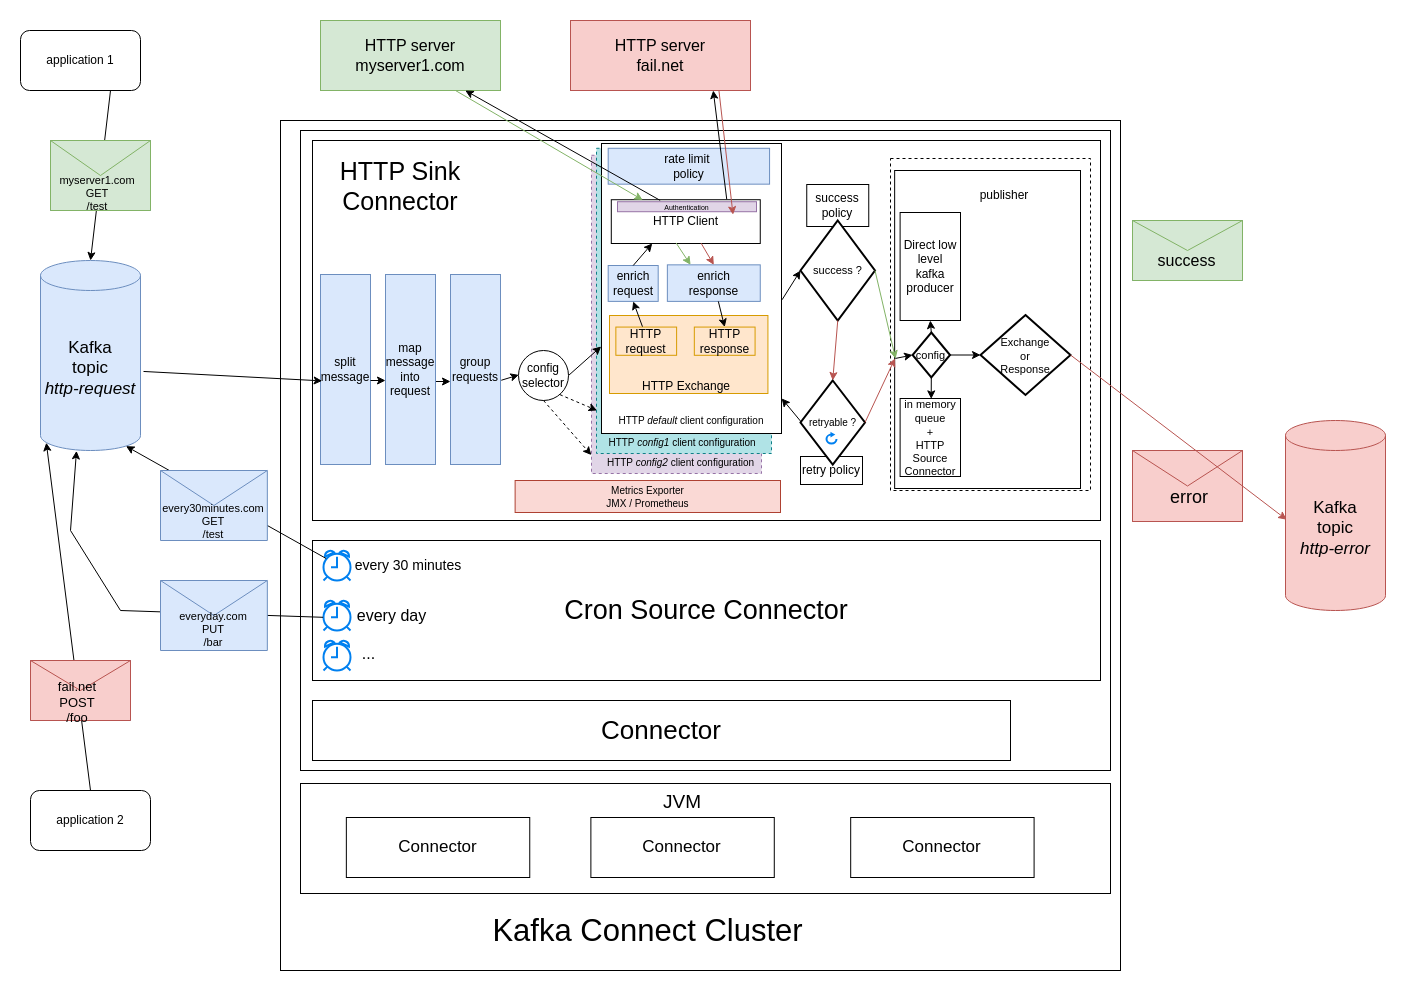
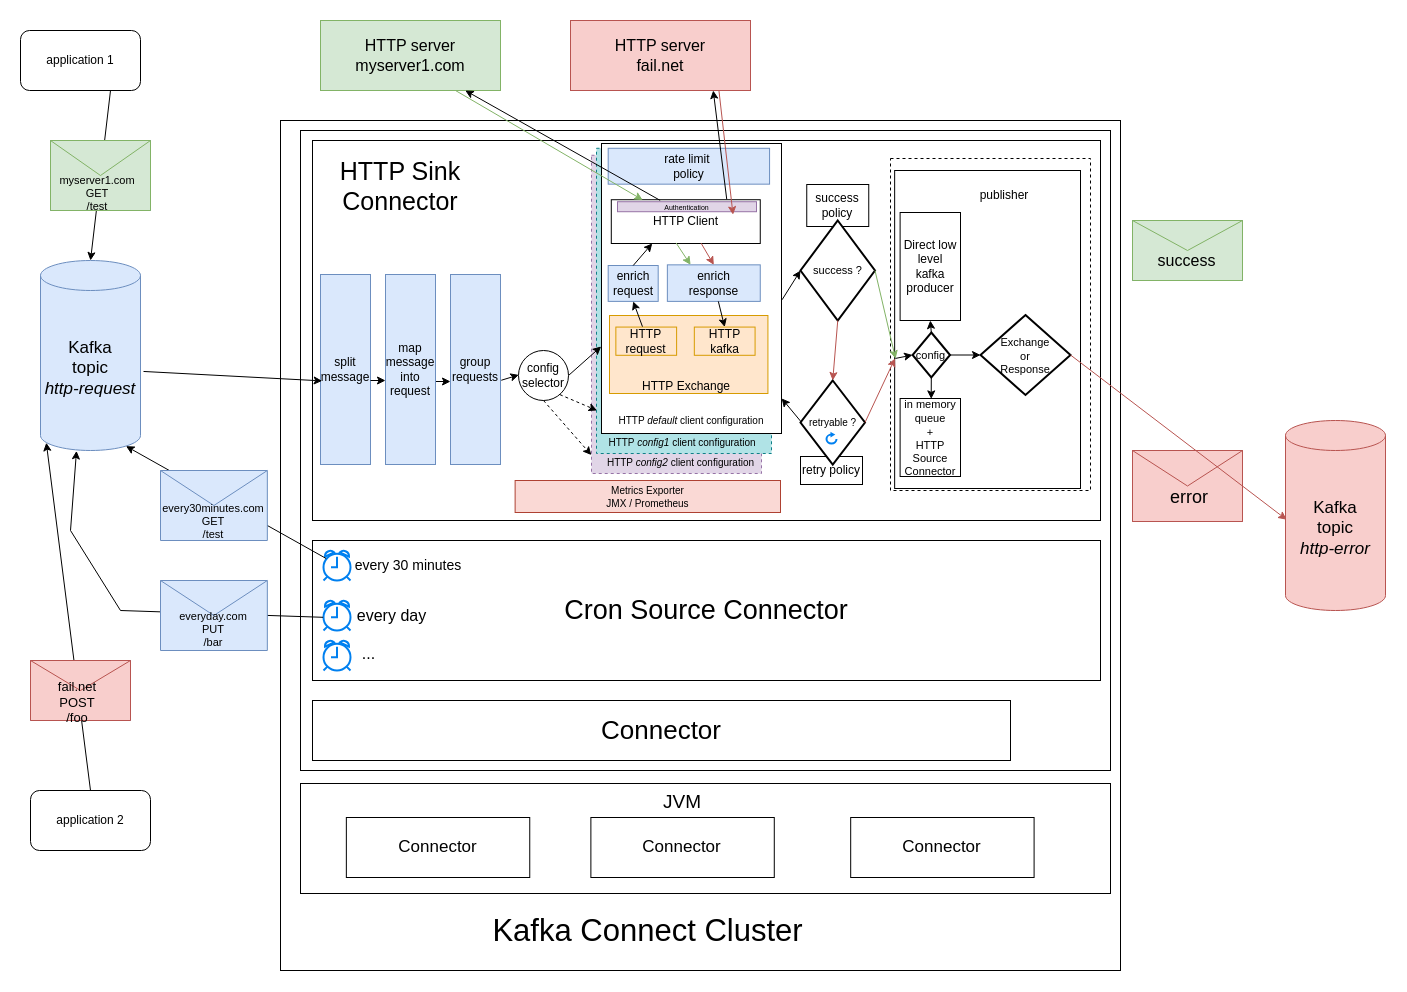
node "HTTP response": label "HTTP response" -> "HTTP kafka"
